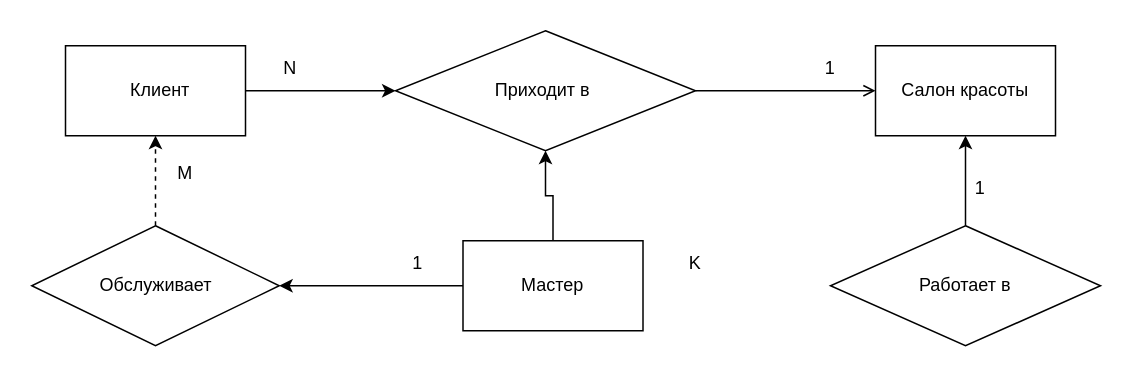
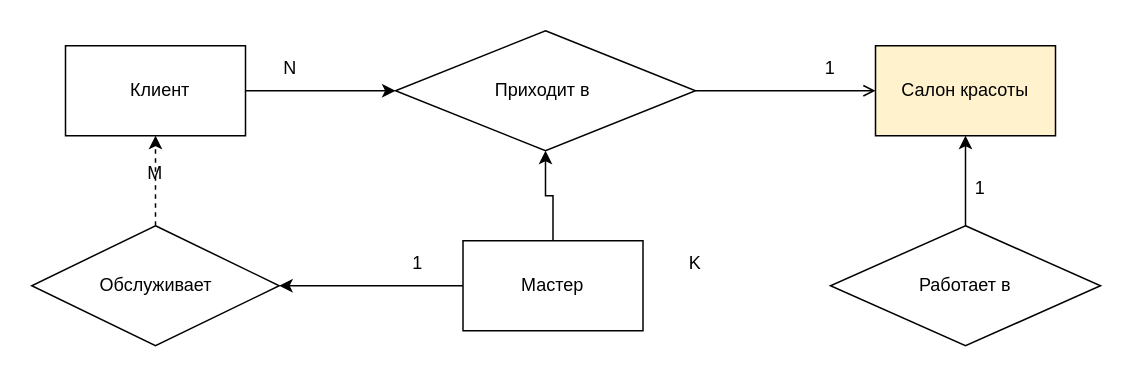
node "Салон красоты": fillcolor #ffffff -> #fff2cc
node "M": moved (185, 173) -> (155, 173)
